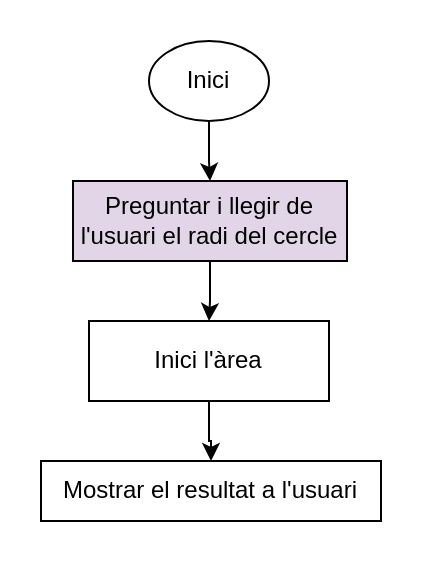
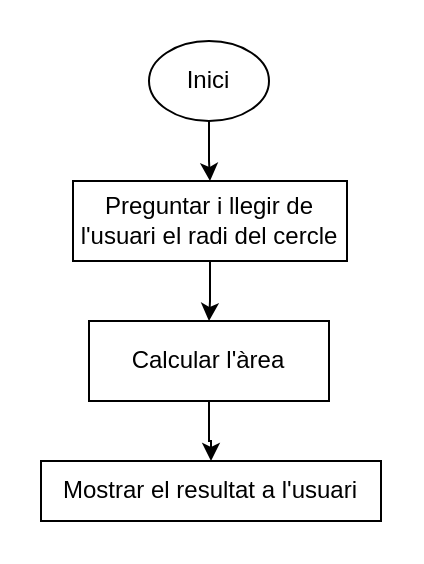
node "Preguntar i llegir de l'usuari el radi del cercle": fillcolor #e1d5e7 -> #ffffff
node "Inici l'àrea": label "Inici l'àrea" -> "Calcular l'àrea"
